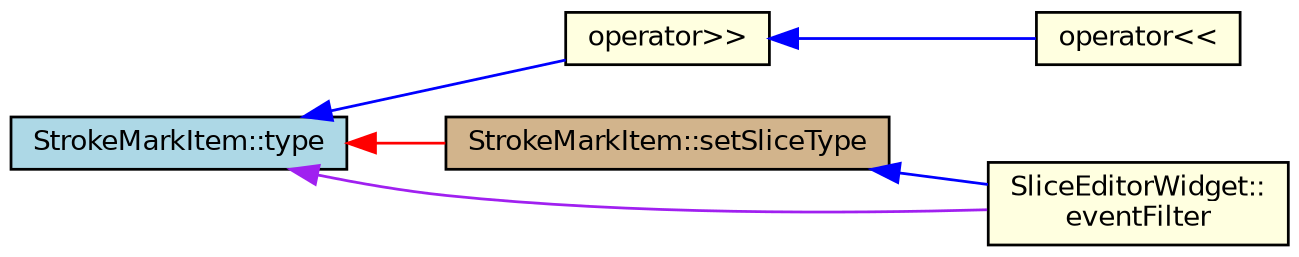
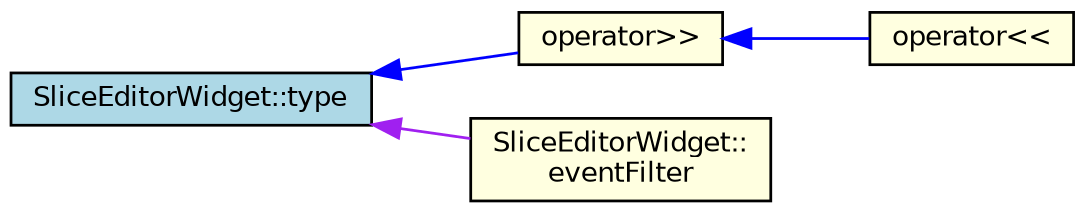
node "StrokeMarkItem::type": label "StrokeMarkItem::type" -> "SliceEditorWidget::type"
node "StrokeMarkItem::setSliceType": removed
